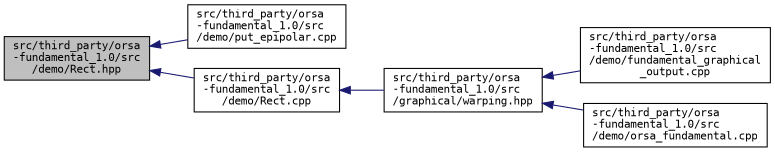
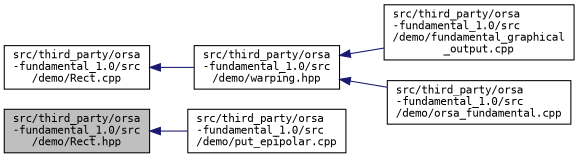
edge "src/third_party/orsa -fundamental_1.0/src /demo/Rect.cpp" -> "src/third_party/orsa -fundamental_1.0/src /demo/Rect.hpp": removed
node "src/third_party/orsa -fundamental_1.0/src /graphical/warping.hpp": label "src/third_party/orsa -fundamental_1.0/src /graphical/warping.hpp" -> "src/third_party/orsa -fundamental_1.0/src /demo/warping.hpp"
